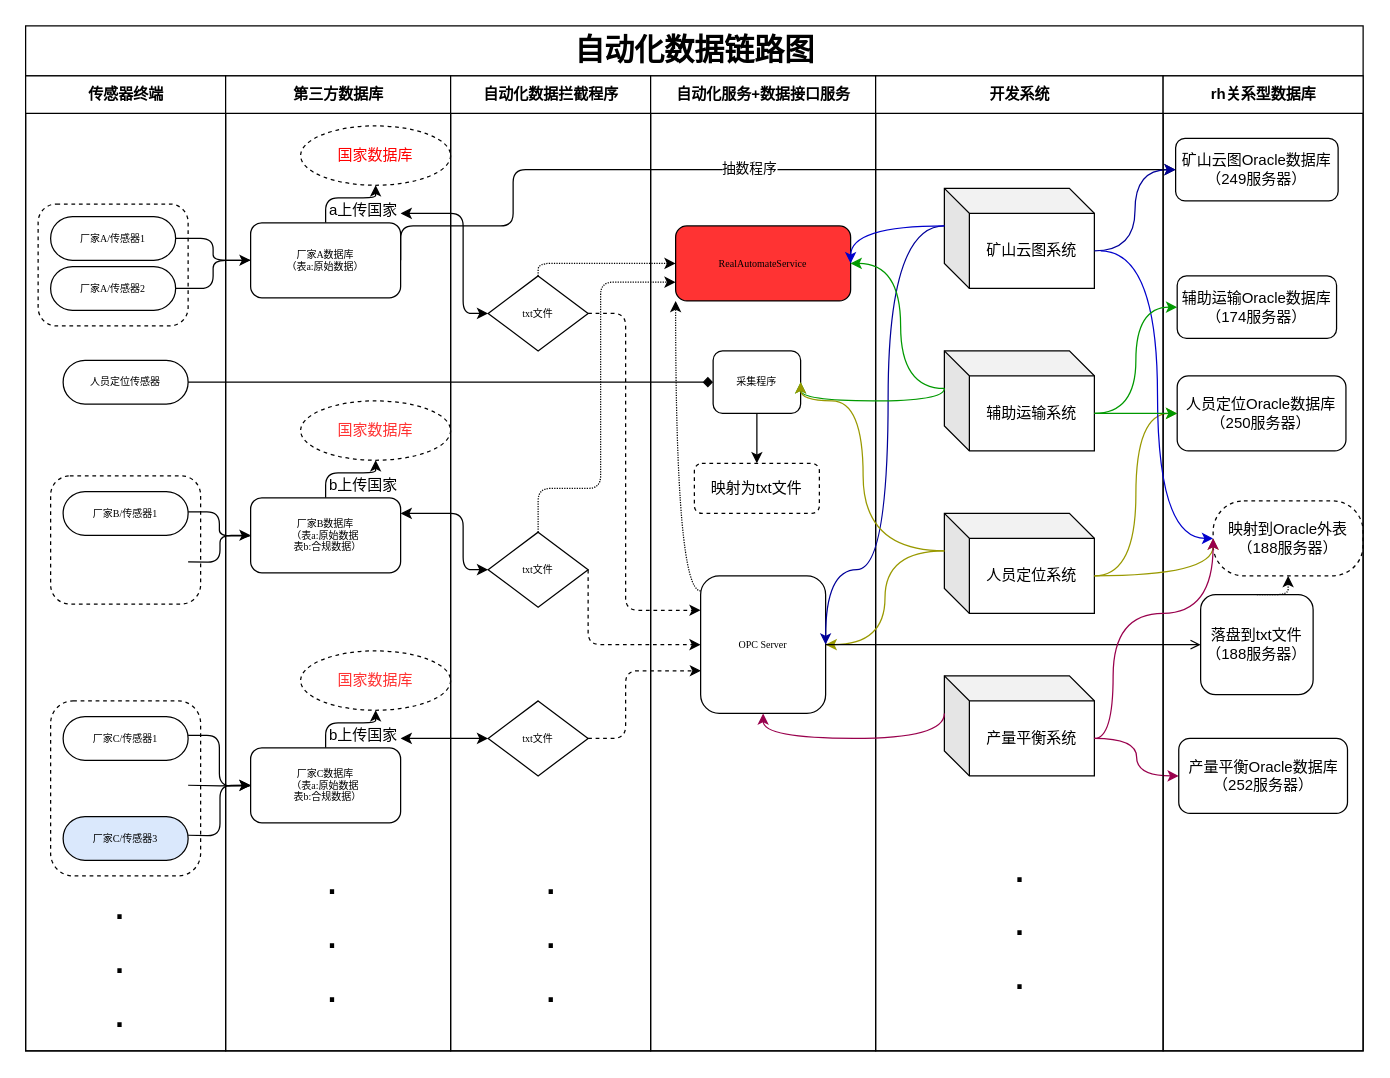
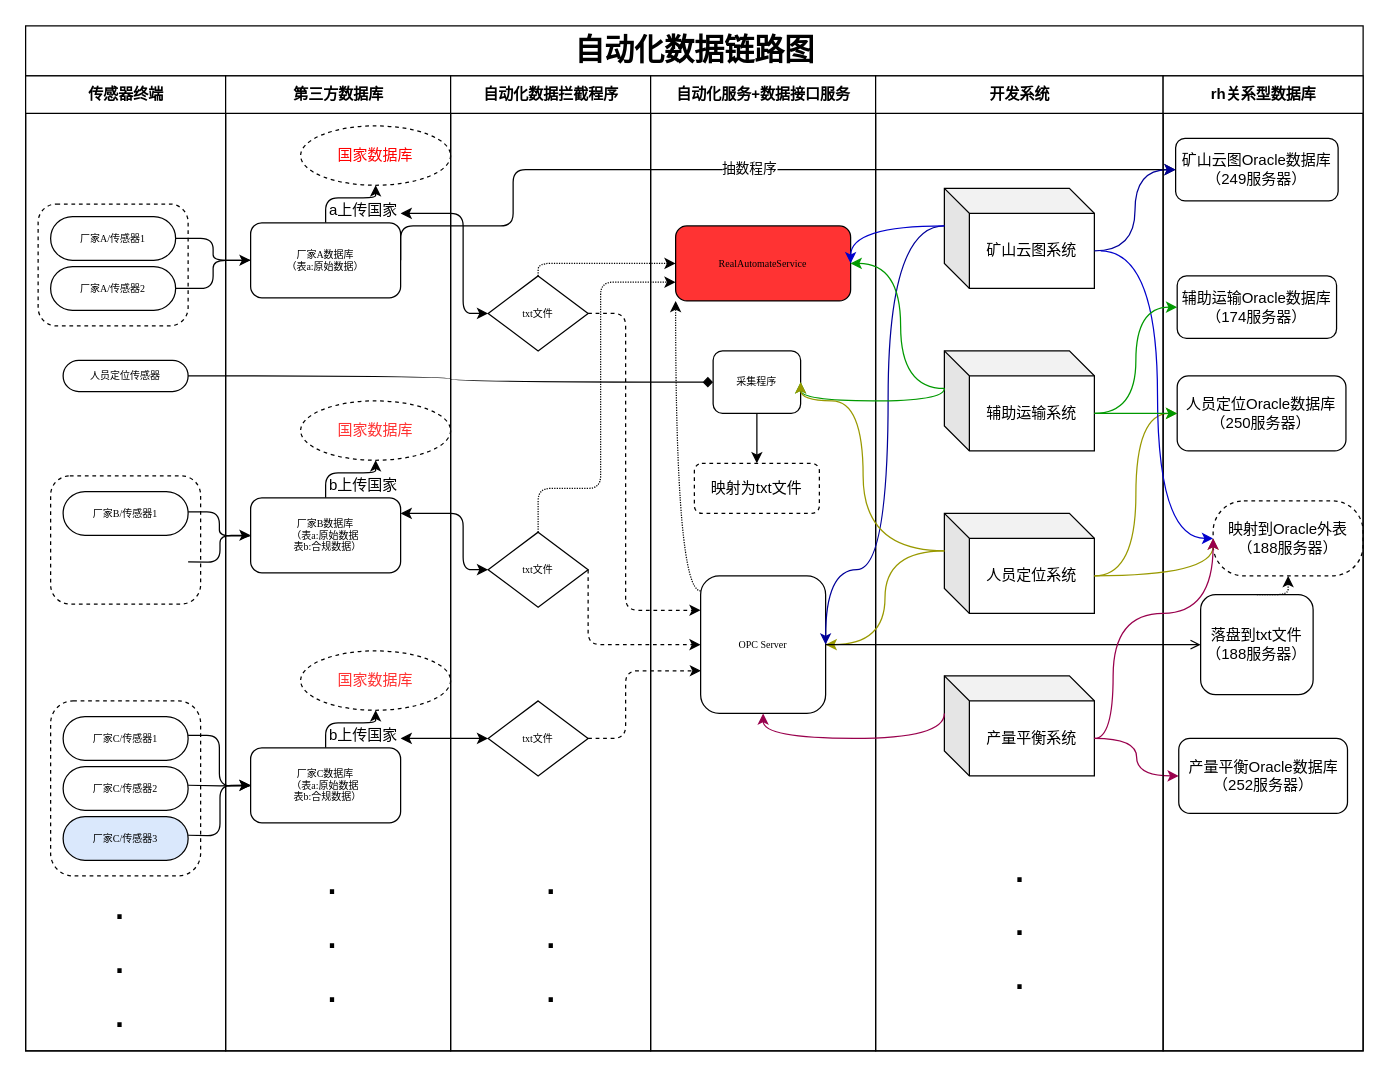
node "人员定位传感器": size 125x44 -> 125x31
node "厂家C/传感器2": added
